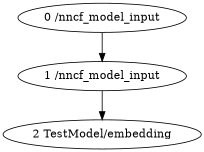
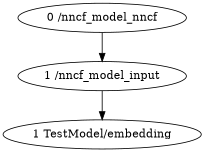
node "0 /nncf_model_input": label "0 /nncf_model_input" -> "0 /nncf_model_nncf"
node "2 TestModel/embedding": label "2 TestModel/embedding" -> "1 TestModel/embedding"
